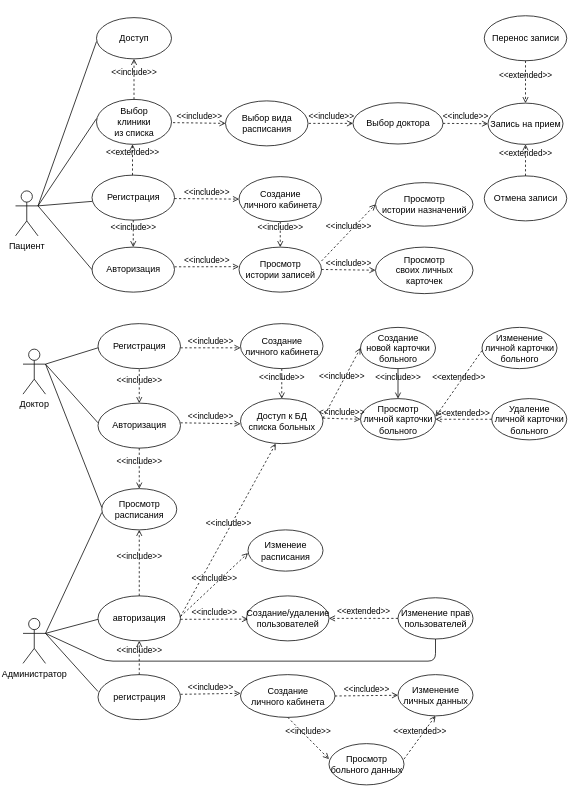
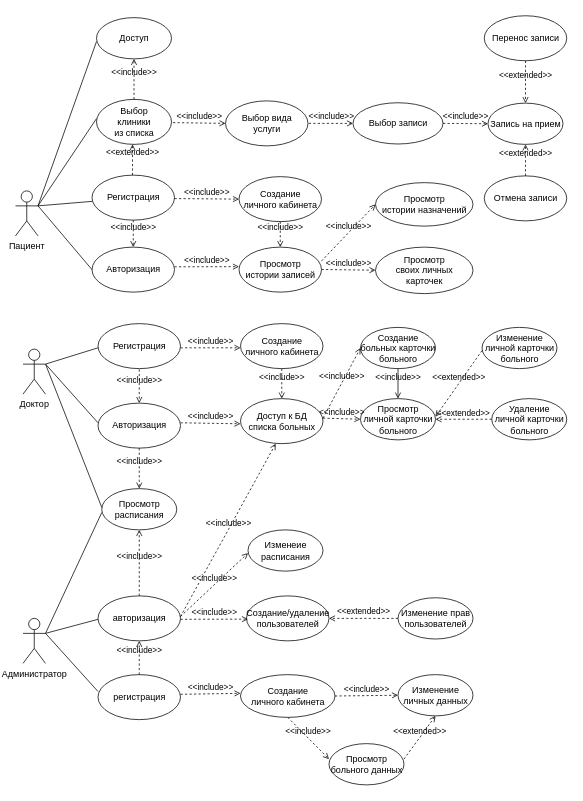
node "Выбор вида расписания": label "Выбор вида расписания" -> "Выбор вида услуги"
node "Выбор доктора": label "Выбор доктора" -> "Выбор записи"
node "Создание новой карточки больного": label "Создание новой карточки больного" -> "Создание больных карточки больного"
edge "Изменение прав пользователей" -- "Администратор": removed
